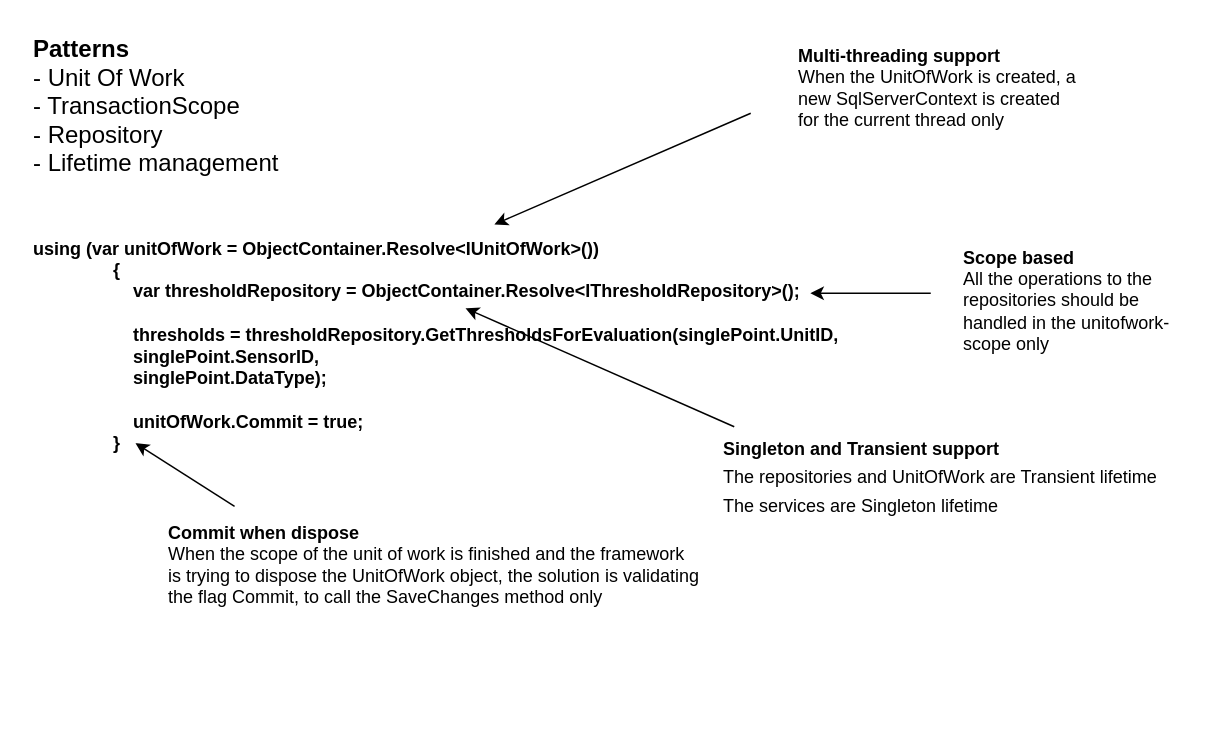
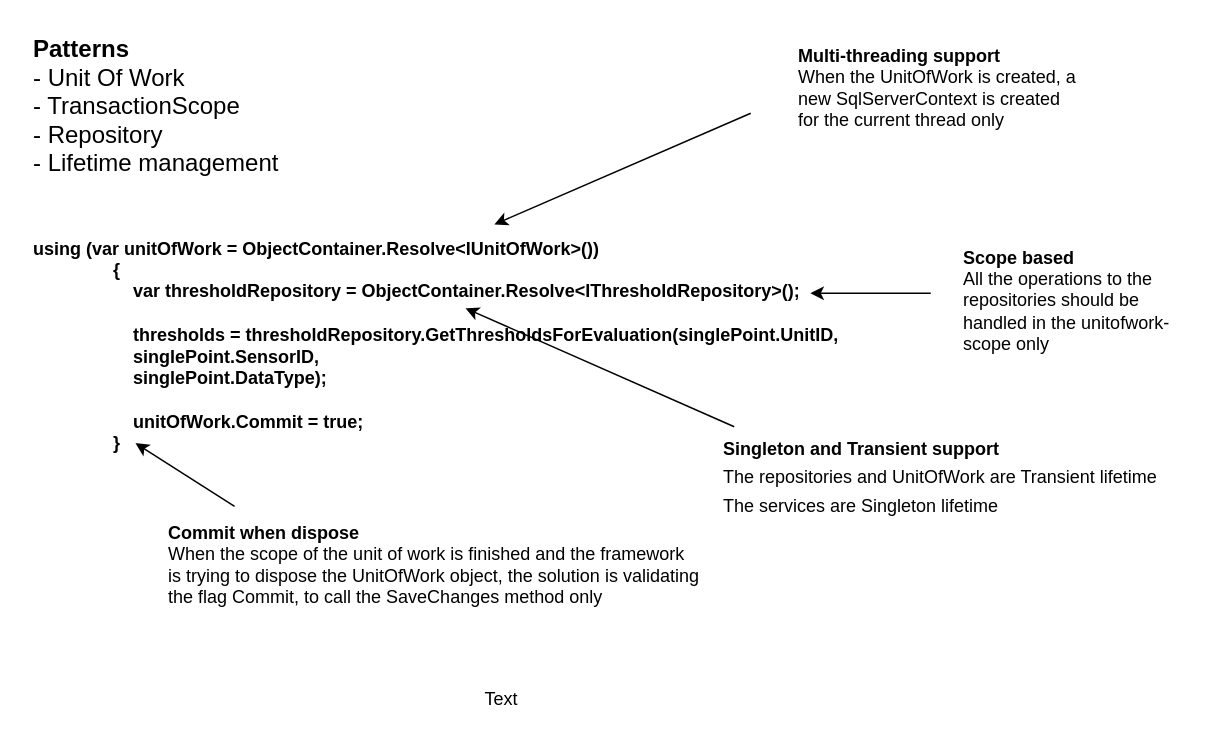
node "Text": added
